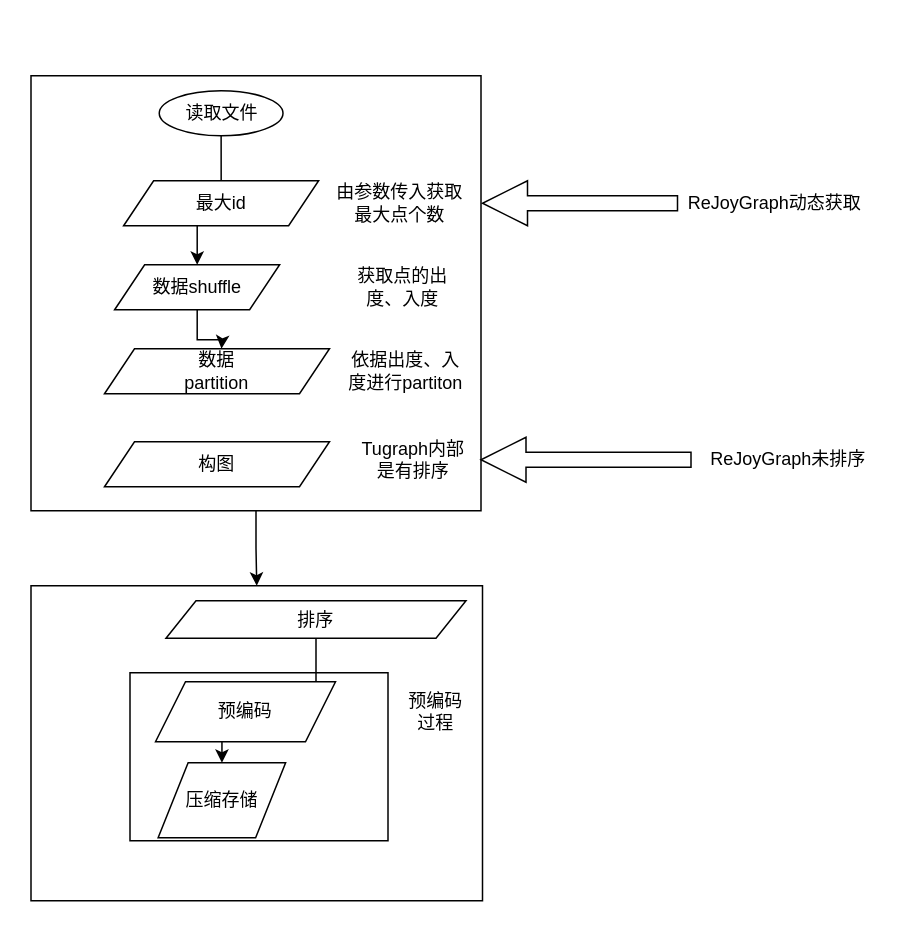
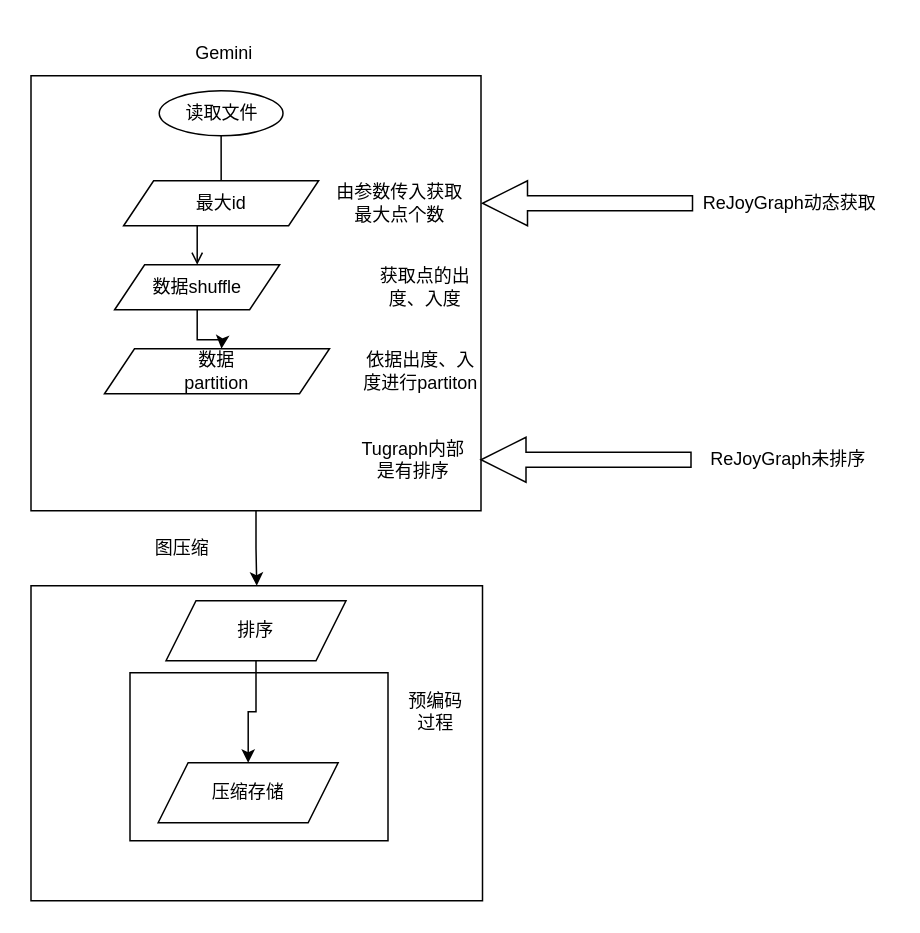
node "Gemini": added
node "ReJoyGraph动态获取": moved (775, 203) -> (790, 203)
edge "读取文件" -> "数据shuffle": arrowhead classic -> open
node "获取点的出度、入度": moved (403, 287) -> (425, 287)
node "依据出度、入度进行partiton": moved (406, 371) -> (421, 371)
node "构图": removed
node "图压缩": added
node "排序": size 300x38 -> 180x60
node "预编码": removed
node "压缩存储": size 128x75 -> 180x60
